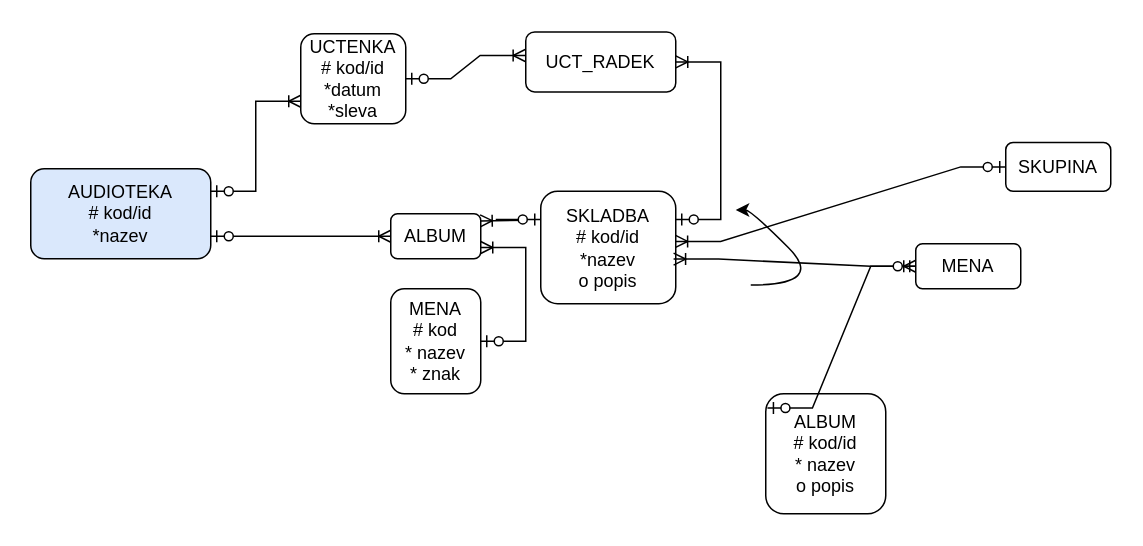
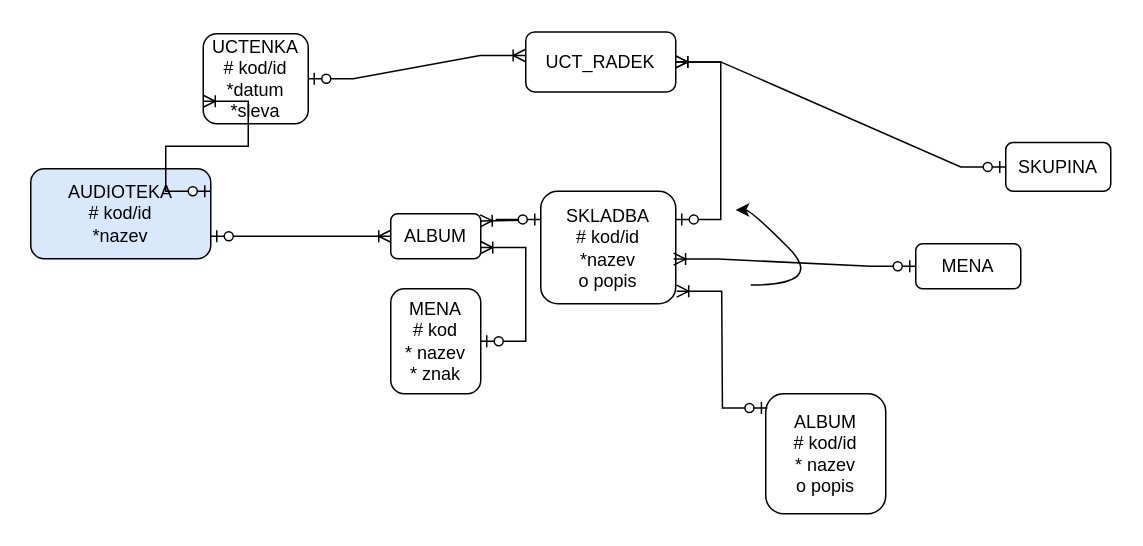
node "UCTENKA # kod/id *datum *sleva": moved (353, 79) -> (256, 79)
edge "SKUPINA" -- "SKLADBA # kod/id *nazev o popis": now "SKUPINA" -- "UCT_RADEK"
edge "MENA" -- "ALBUM # kod/id * nazev o popis": now "SKLADBA # kod/id *nazev o popis" -- "ALBUM # kod/id * nazev o popis"
